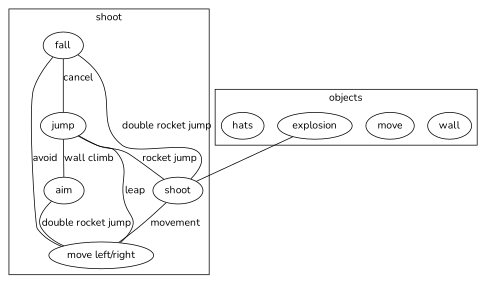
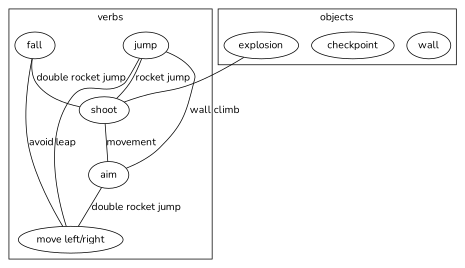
cluster "shoot": label "shoot" -> "verbs"
edge "fall" -- "jump": removed, label "cancel"
node "hats": removed
node "move": label "move" -> "checkpoint"
edge "shoot" -- "move left/right": now "shoot" -- "aim"
